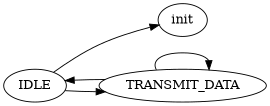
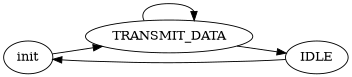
edge "IDLE" -> "TRANSMIT_DATA": now "init" -> "TRANSMIT_DATA"
